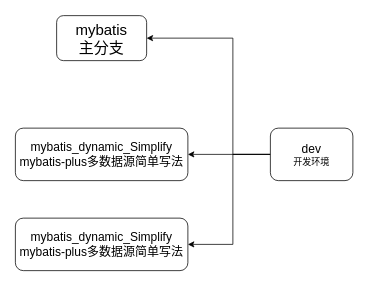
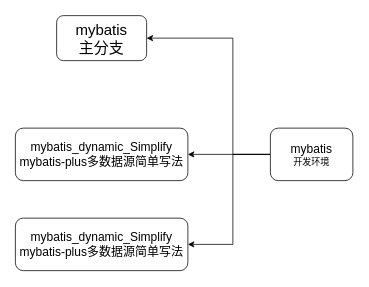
node "dev 开发环境": label "dev 开发环境" -> "mybatis 开发环境"
